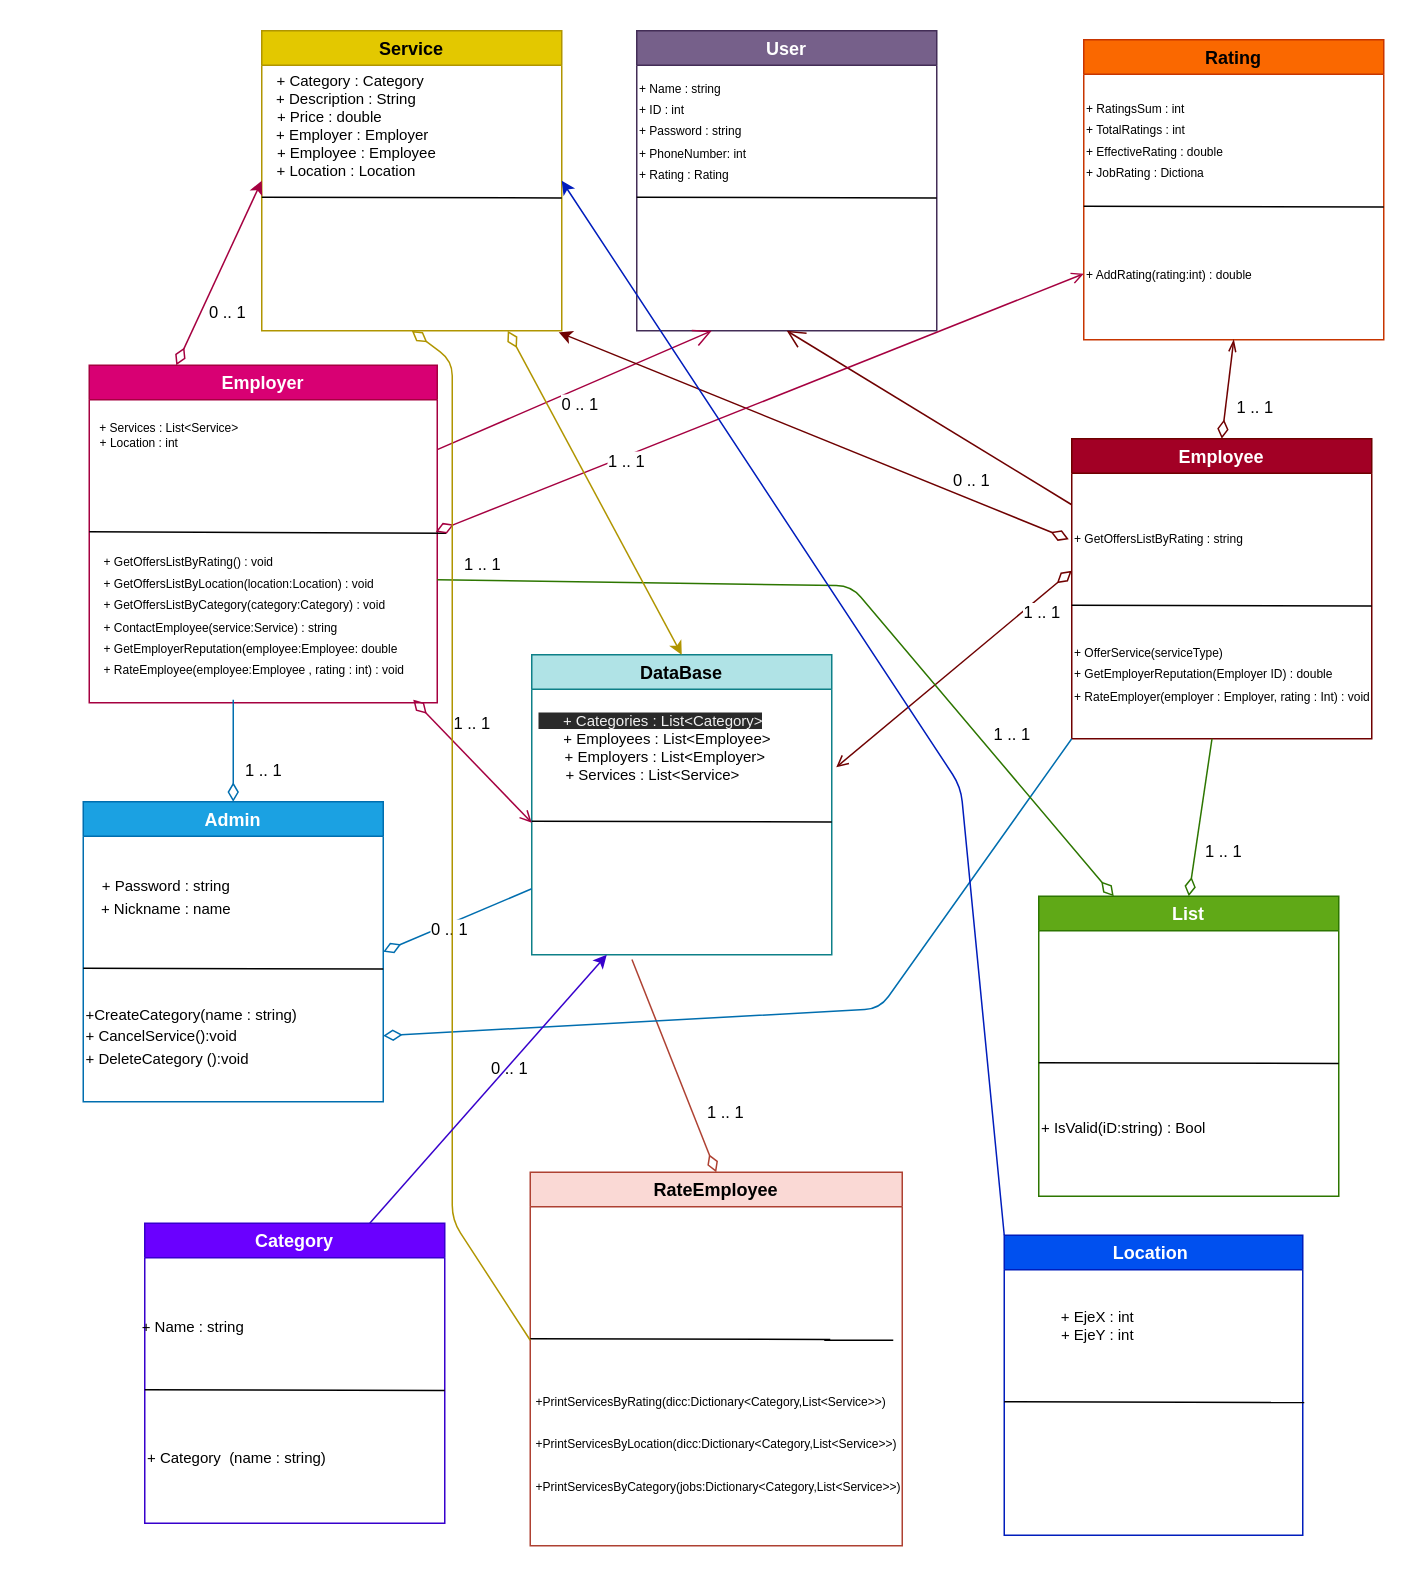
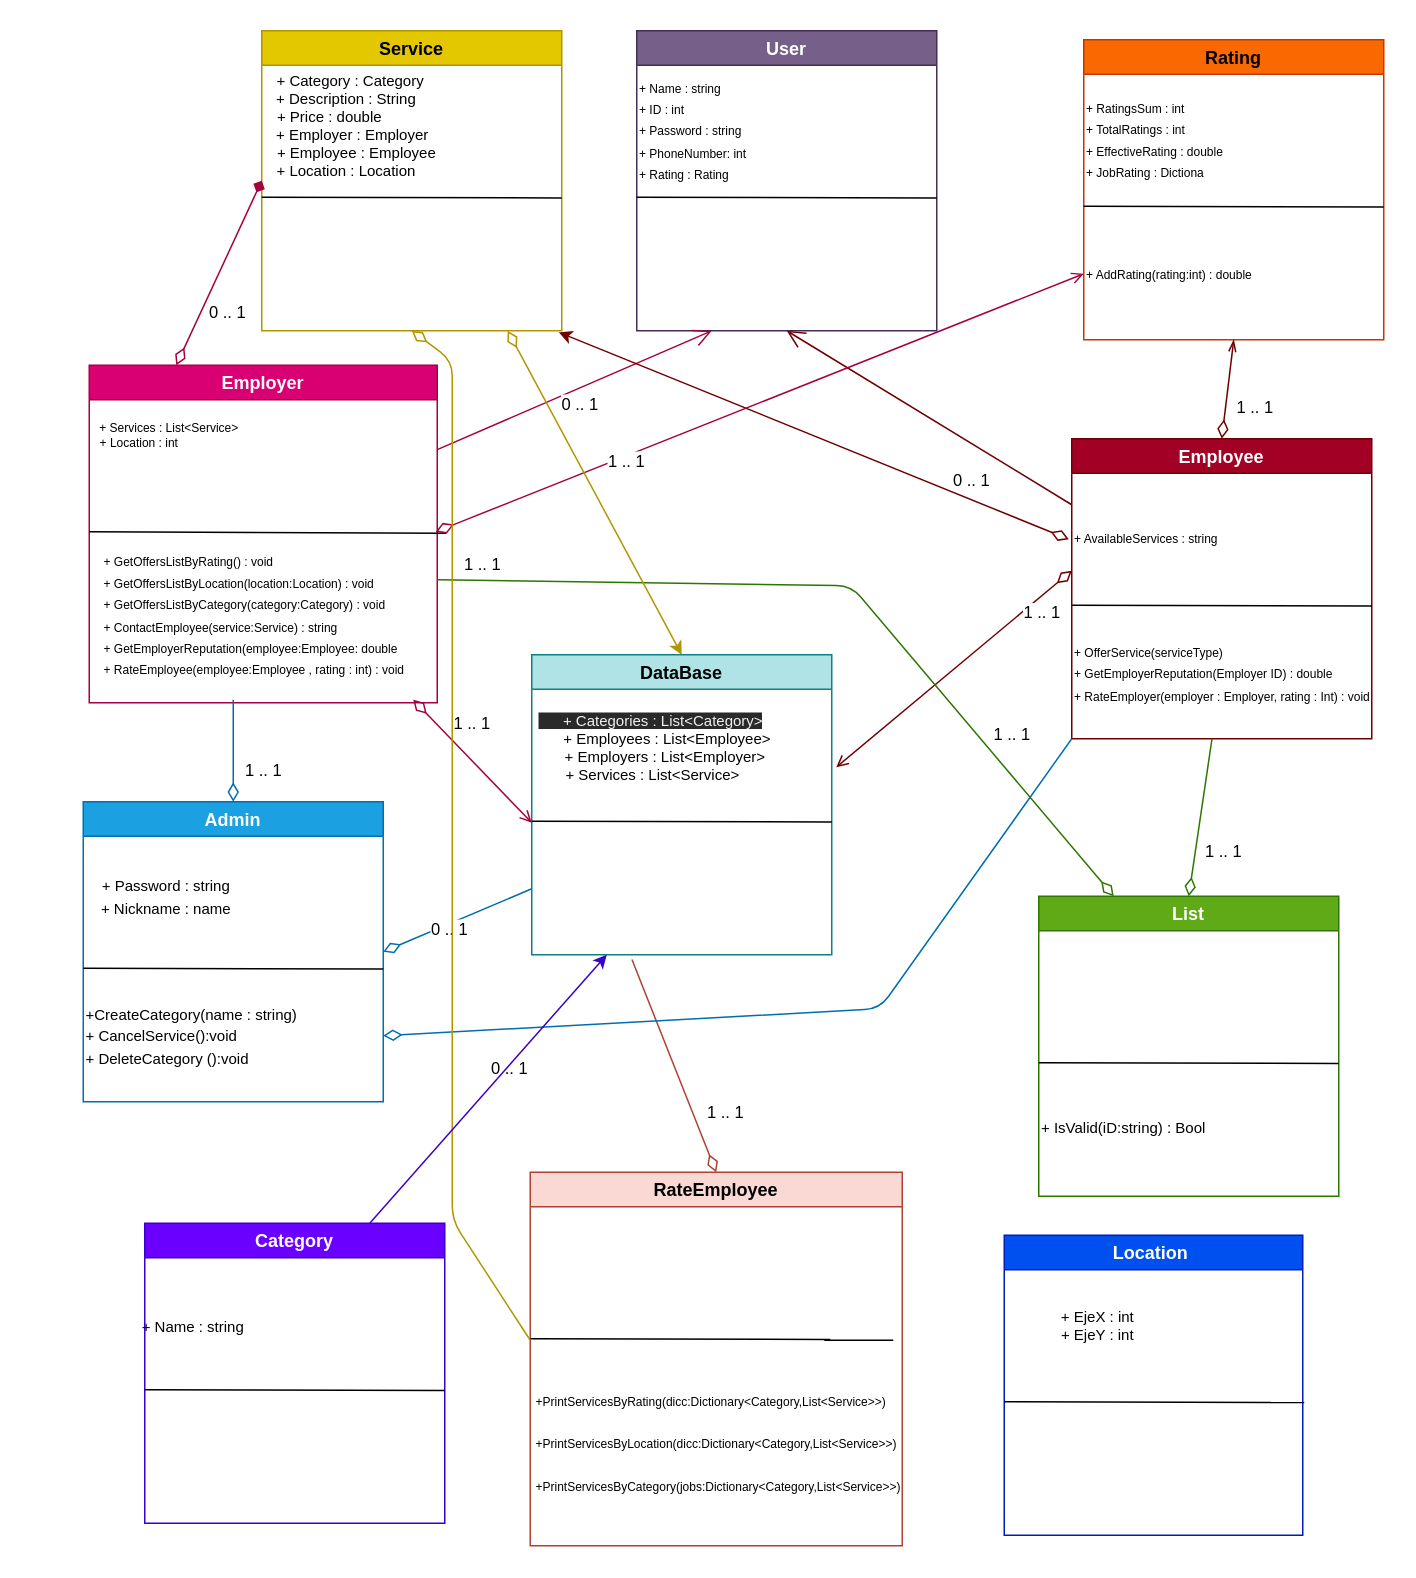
edge "Service" -- "Employer": arrowhead classic -> diamond
node "+ GetOffersListByRating : string": label "+ GetOffersListByRating : string" -> "+ AvailableServices : string"
edge "Location" -> "Service": removed
node "+ Category (name : string)": removed
